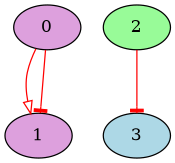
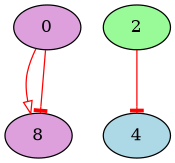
node "1": label "1" -> "8"
node "3": label "3" -> "4"
